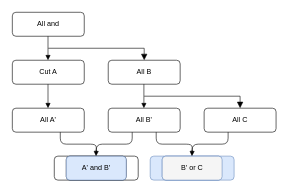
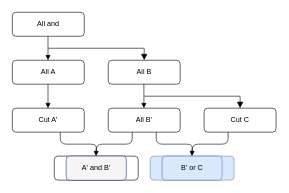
node "Cut A": label "Cut A" -> "All A"
node "All A'": label "All A'" -> "Cut A'"
node "All C": label "All C" -> "Cut C"
node "A' and B'": fillcolor #dae8fc -> #f5f5f5
node "B' or C": fillcolor #f5f5f5 -> #dae8fc
